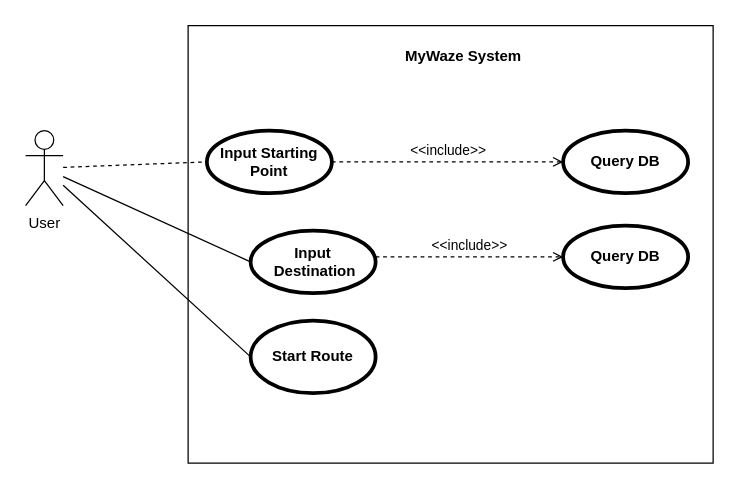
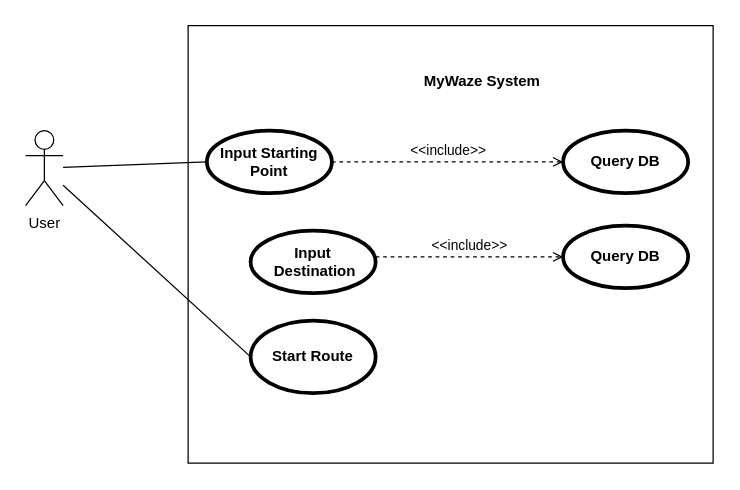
node "MyWaze System": moved (463, 57) -> (482, 82)
edge "Input Starting Point" -- "User": style dashed -> solid
edge "User" -- "Input Destination": removed
